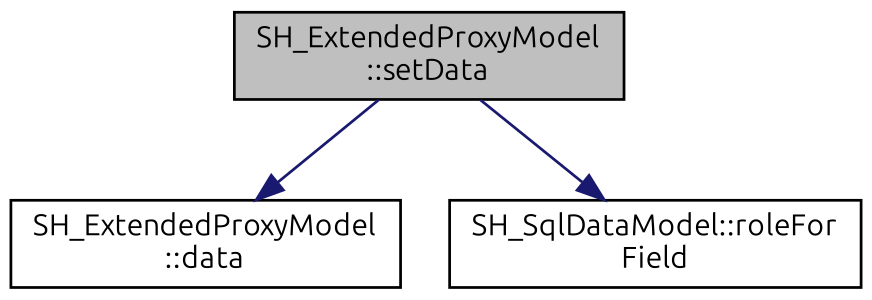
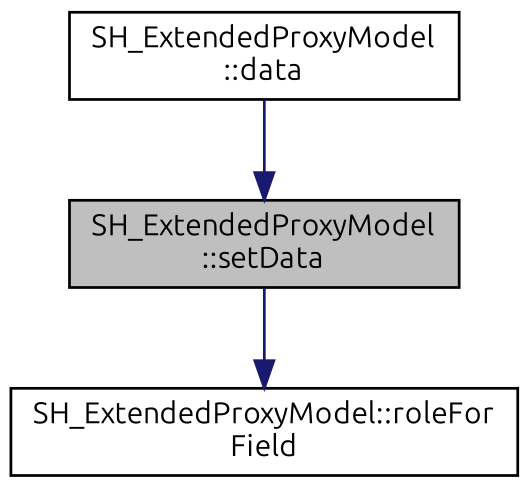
edge "SH_ExtendedProxyModel ::setData" -> "SH_ExtendedProxyModel ::data": reversed
node "SH_SqlDataModel::roleFor Field": label "SH_SqlDataModel::roleFor Field" -> "SH_ExtendedProxyModel::roleFor Field"
